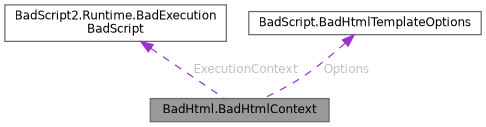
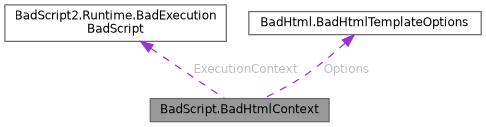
node "BadScript.BadHtmlTemplateOptions": label "BadScript.BadHtmlTemplateOptions" -> "BadHtml.BadHtmlTemplateOptions"
node "BadHtml.BadHtmlContext": label "BadHtml.BadHtmlContext" -> "BadScript.BadHtmlContext"
